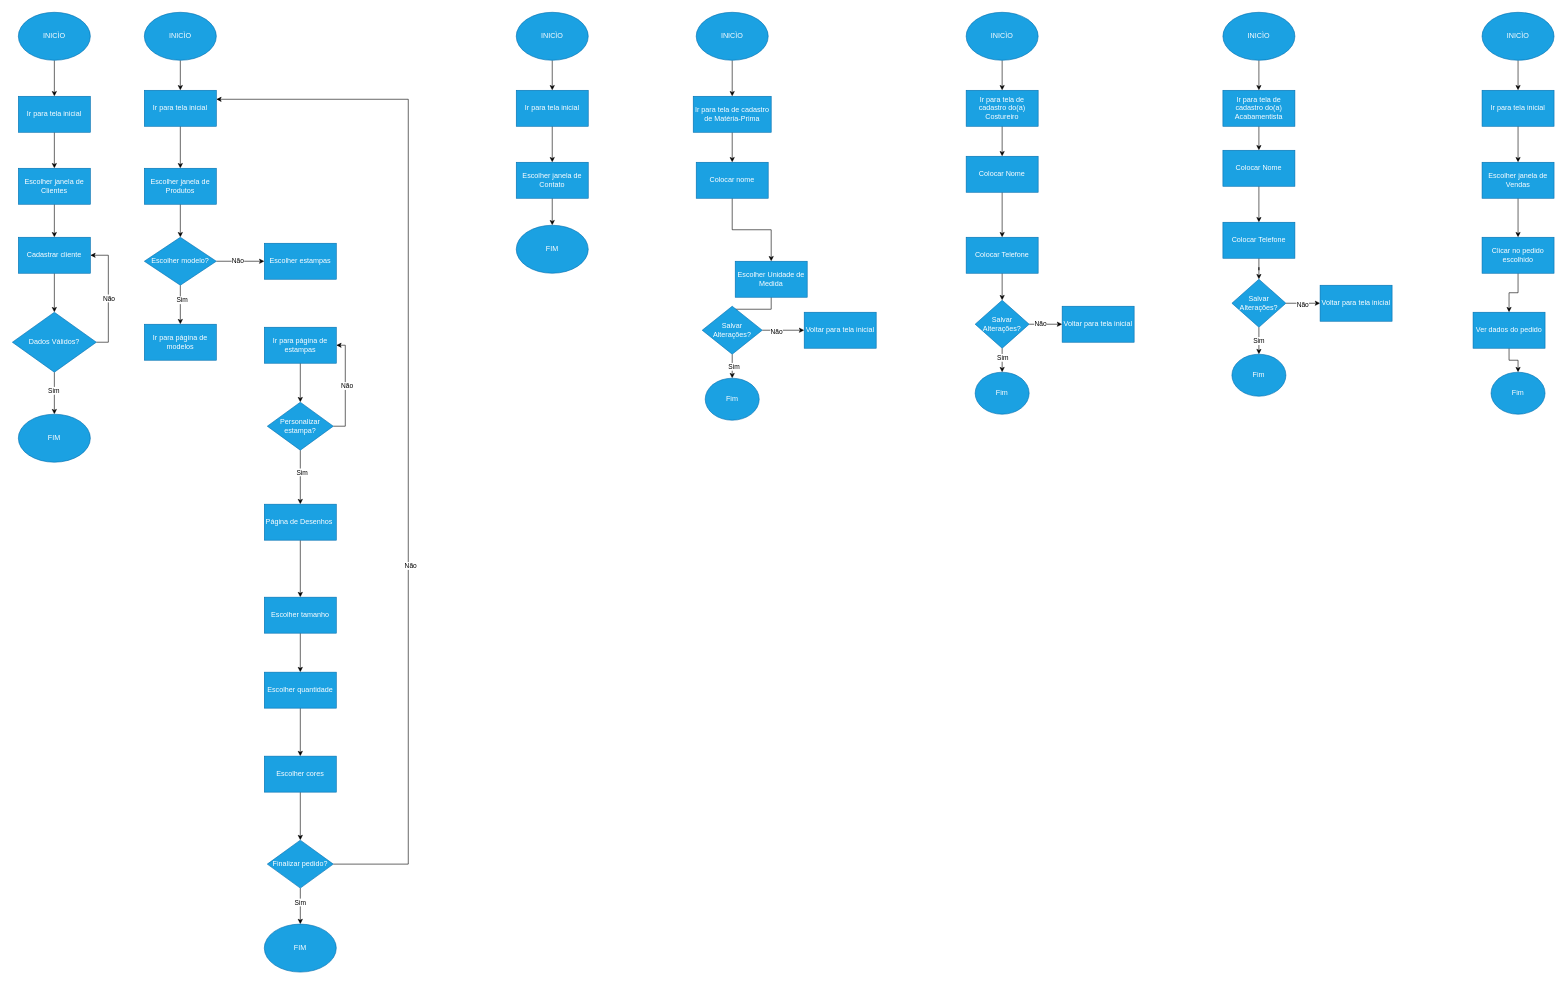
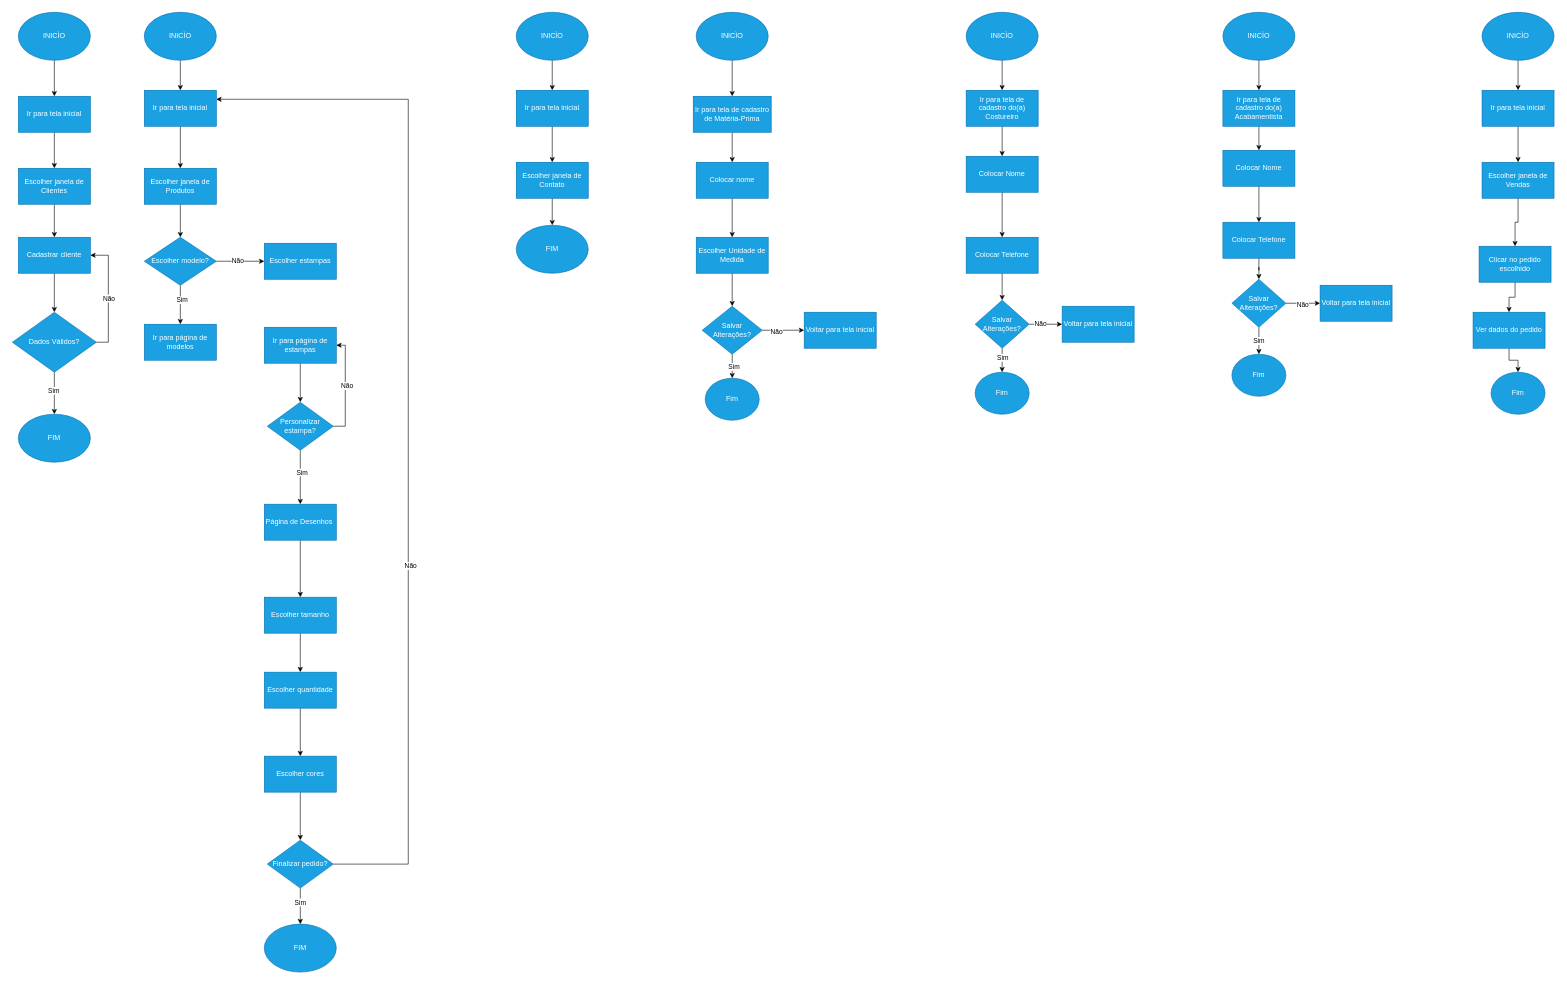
node "Clicar no pedido escolhido": moved (1518, 255) -> (1515, 264)
node "Escolher Unidade de Medida": moved (771, 279) -> (732, 255)
